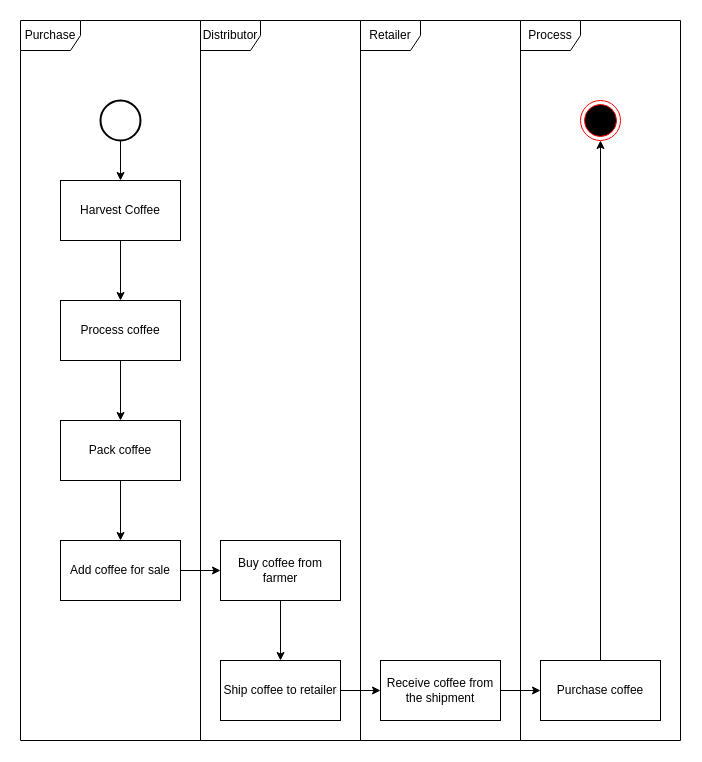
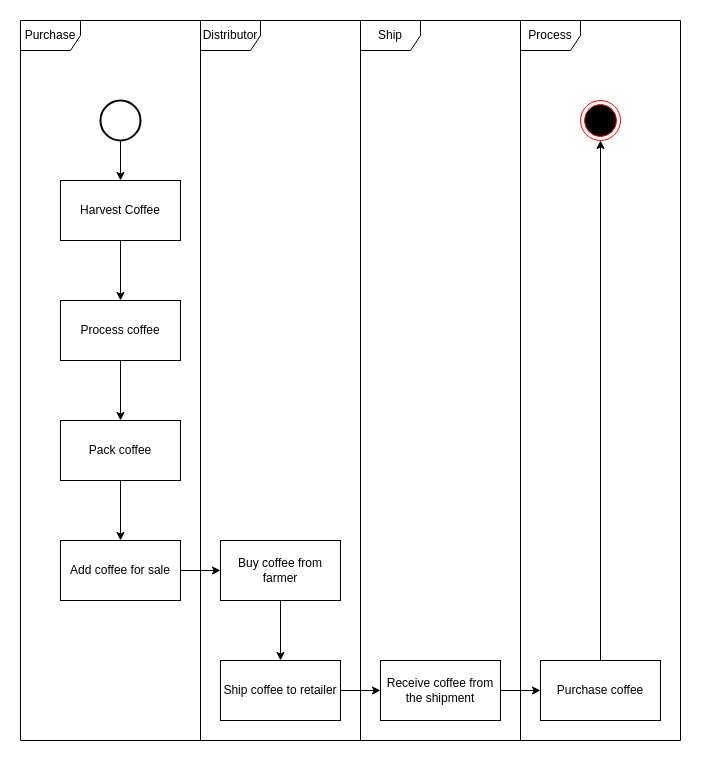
node "Retailer": label "Retailer" -> "Ship"
